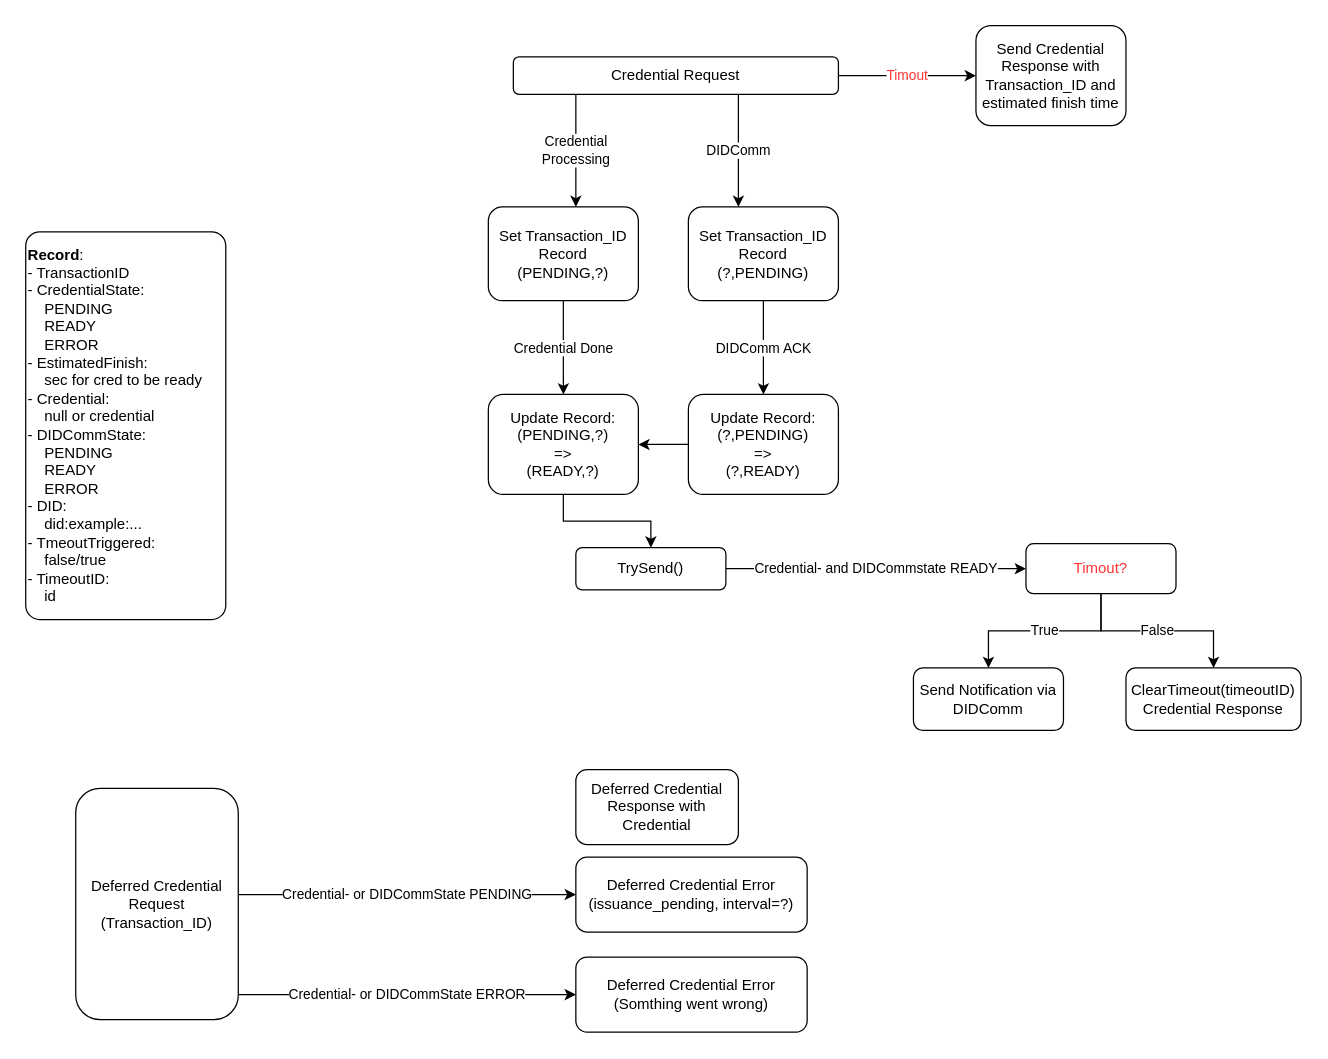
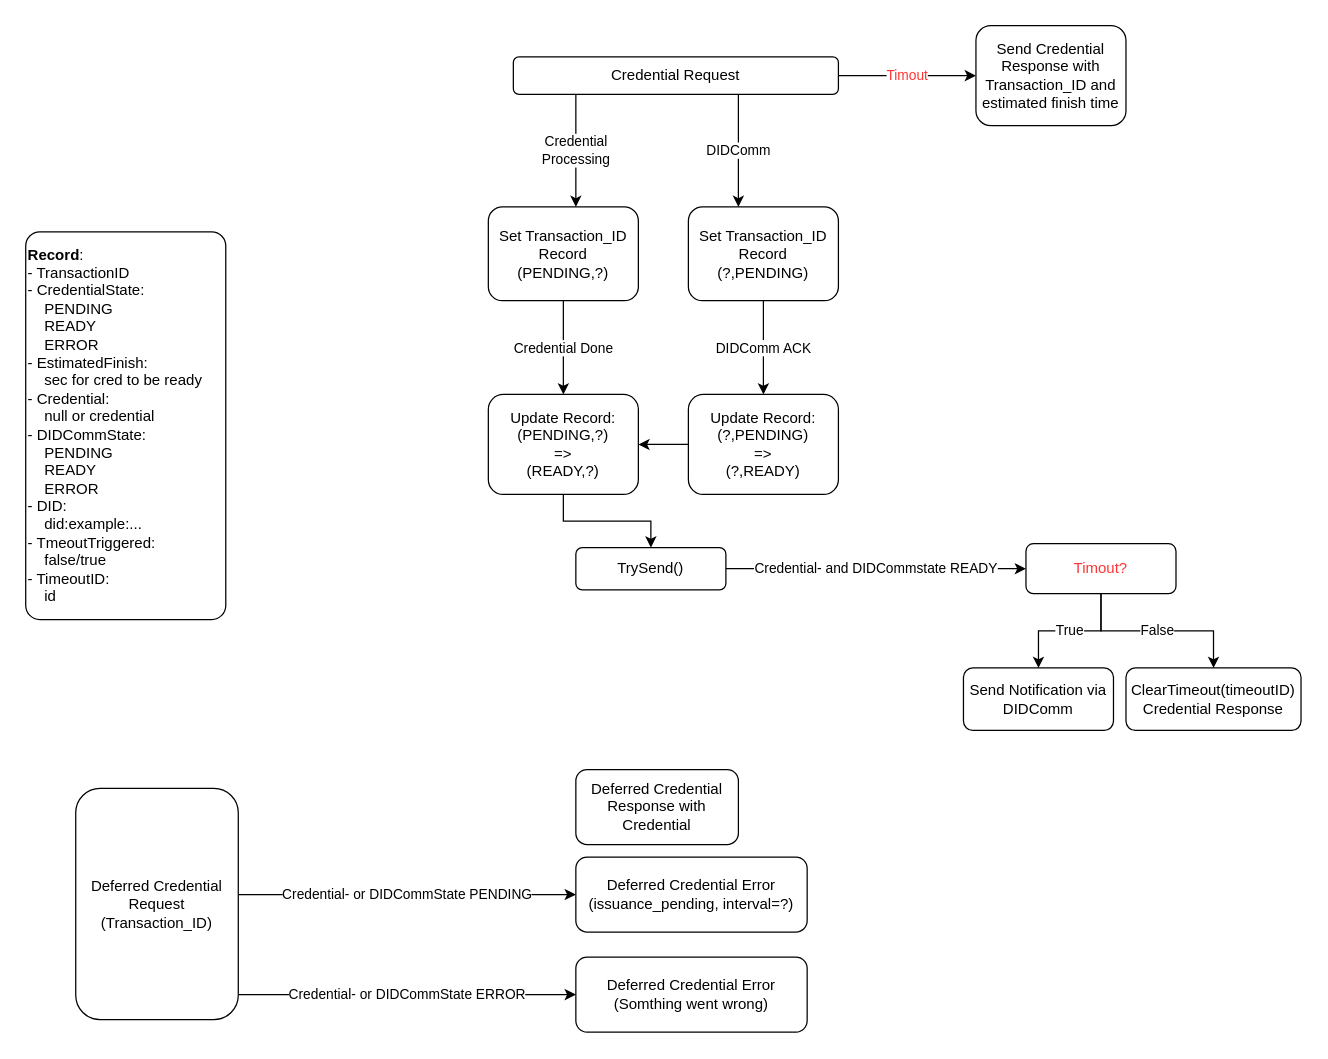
node "Send Notification via DIDComm": moved (988, 699) -> (1038, 699)
